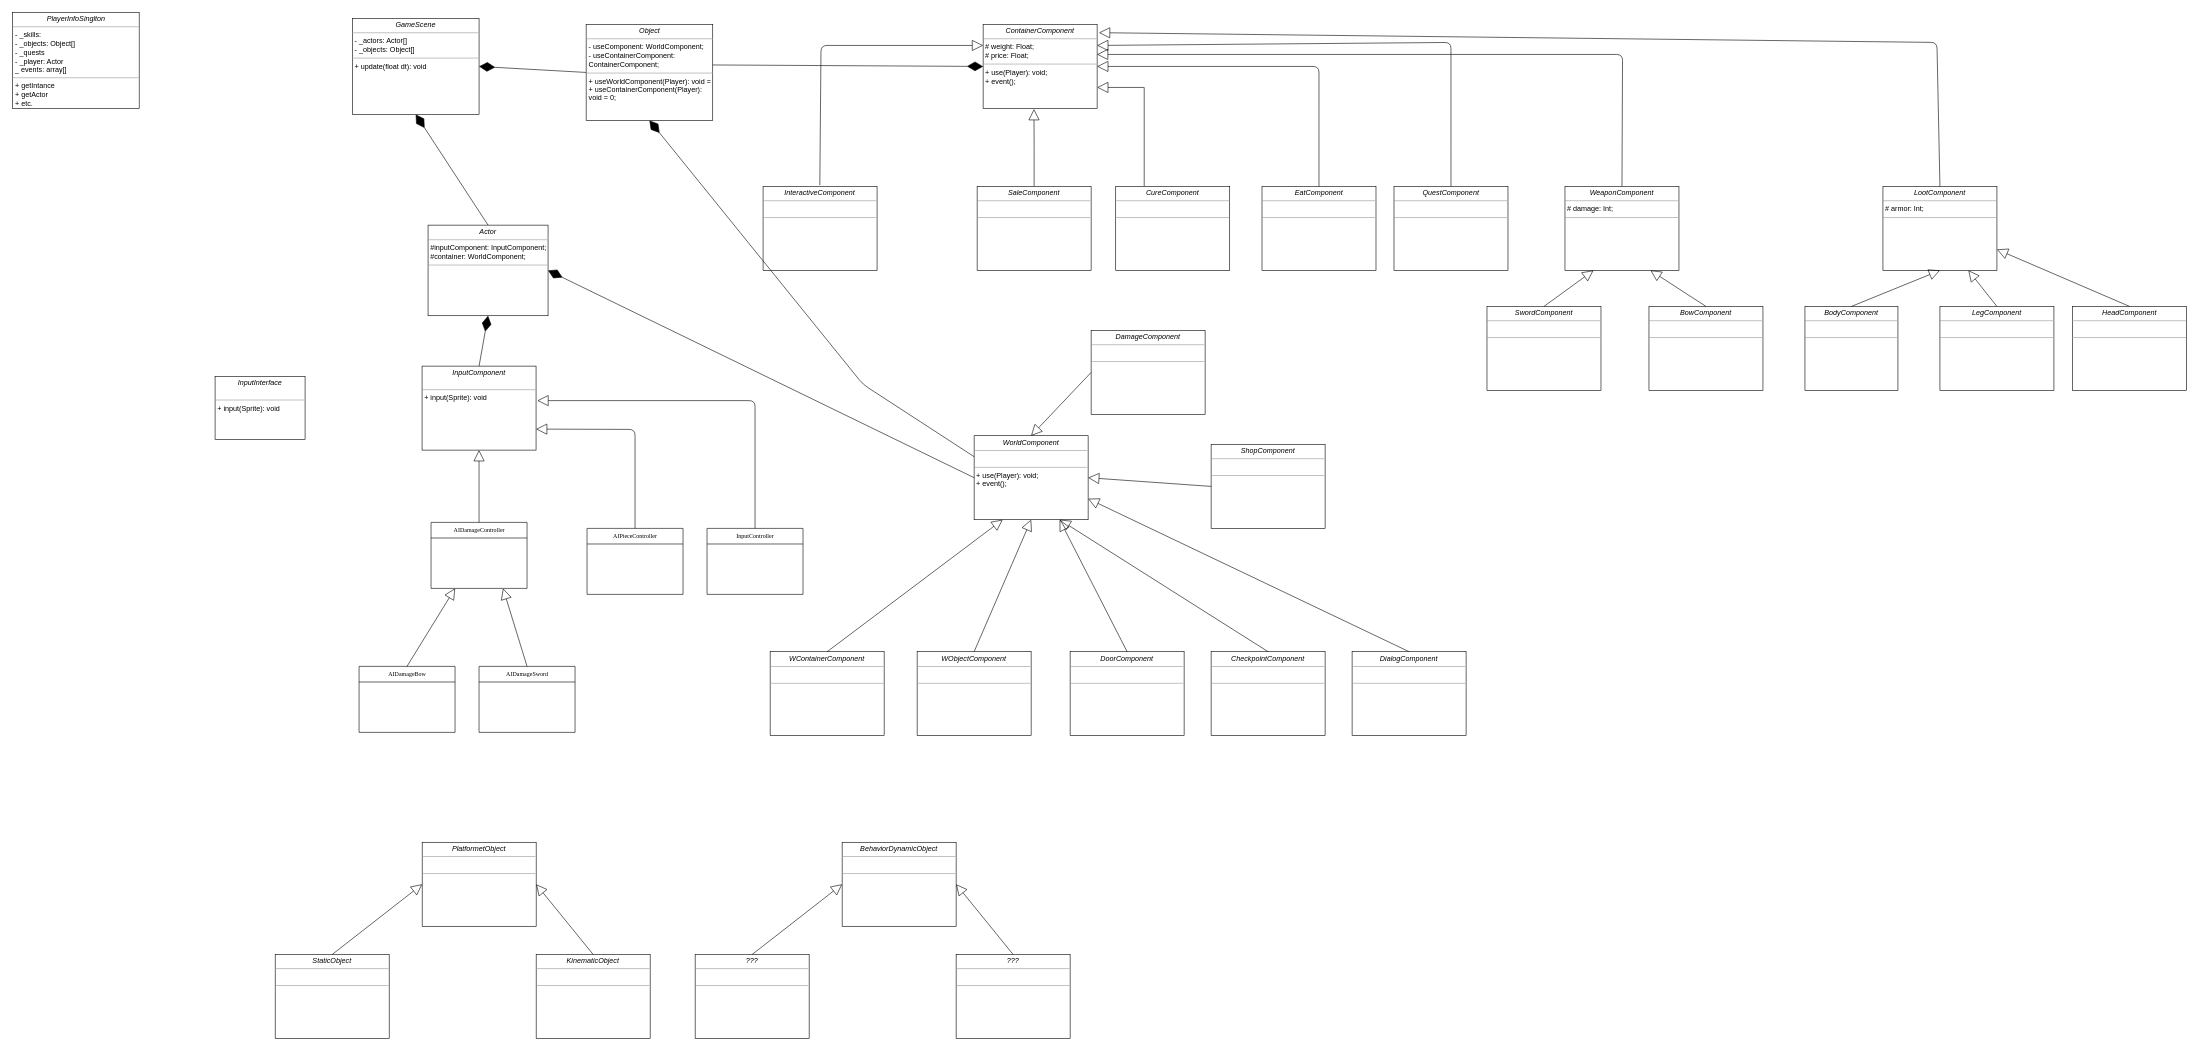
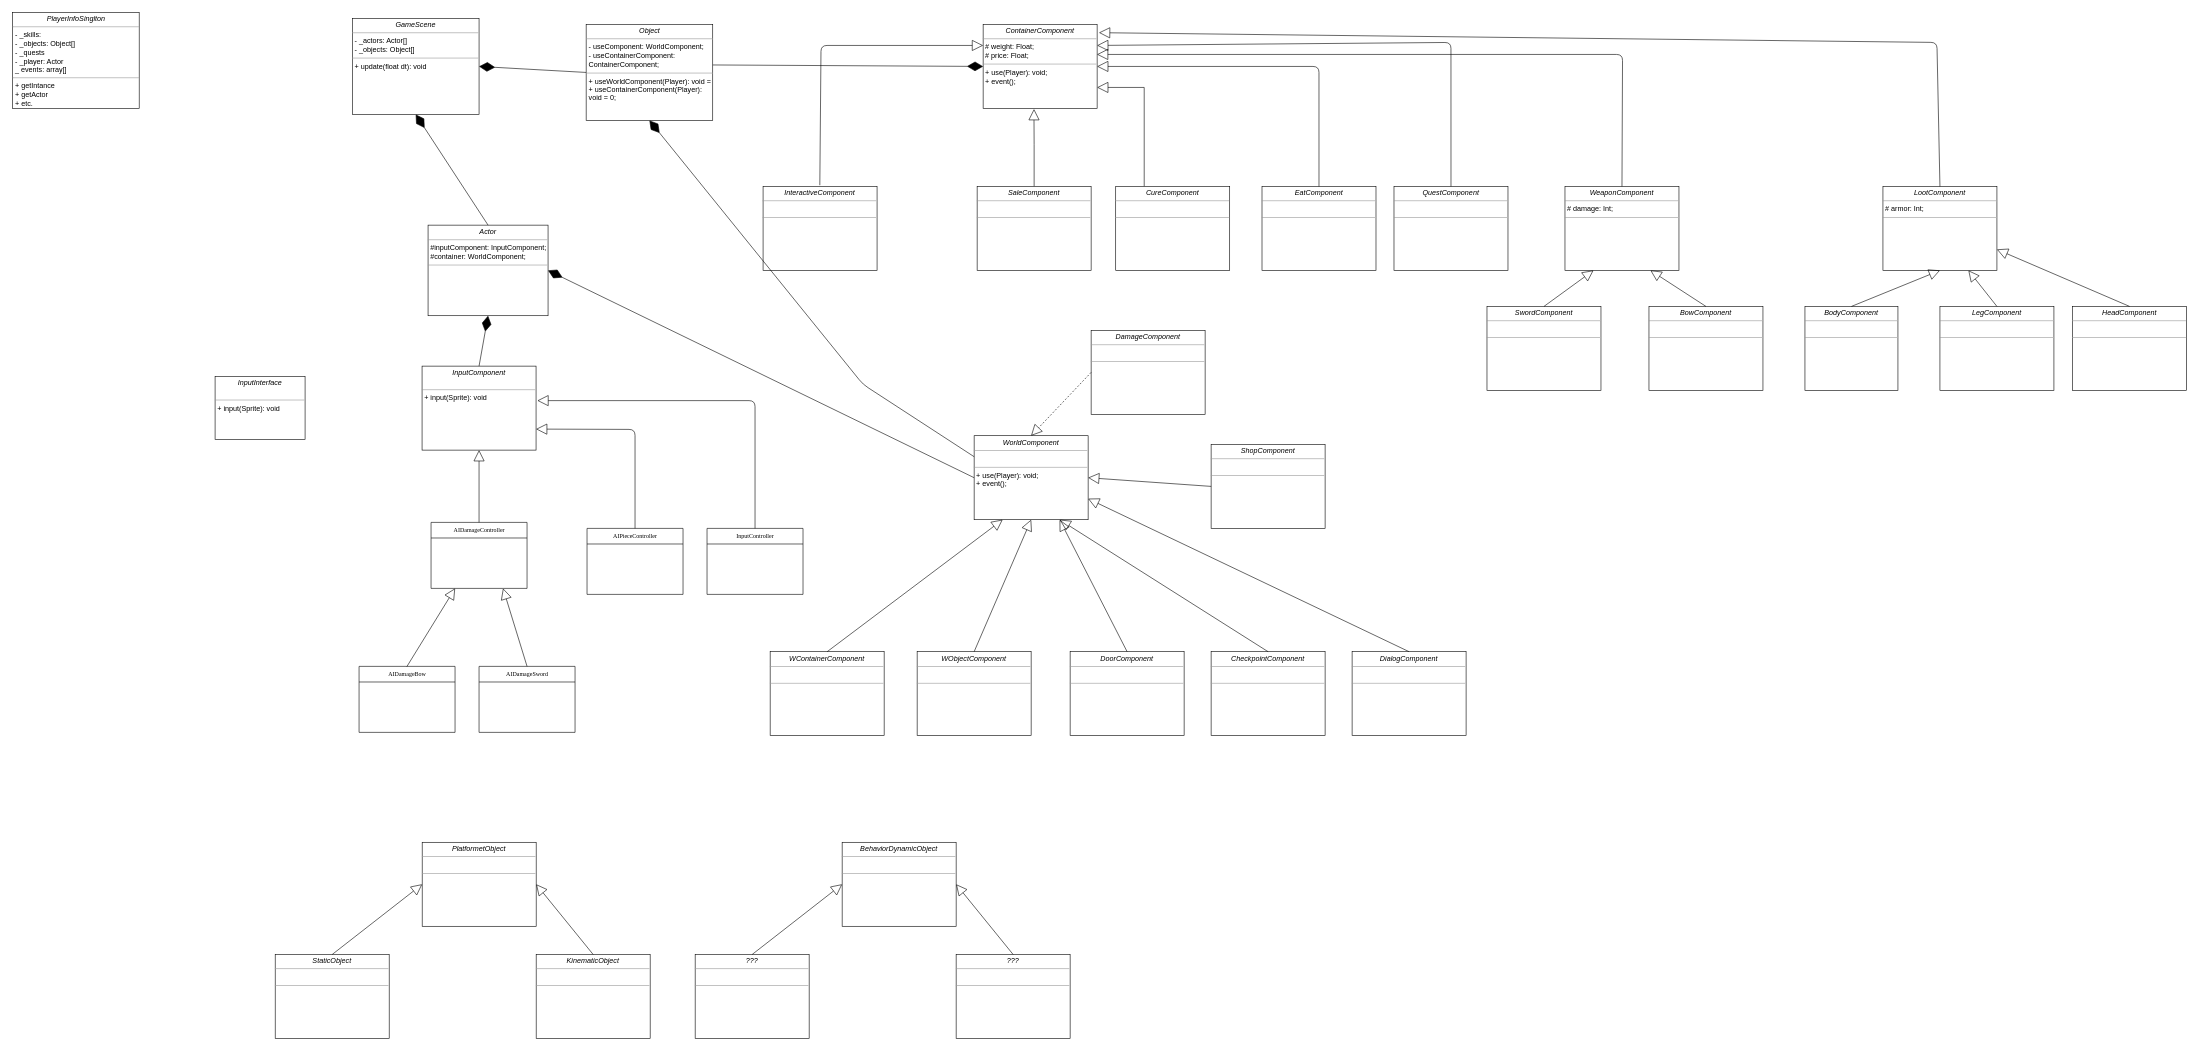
edge "DamageComponent" -> "WorldComponent + use(Player): void; + event();": style solid -> dashed
